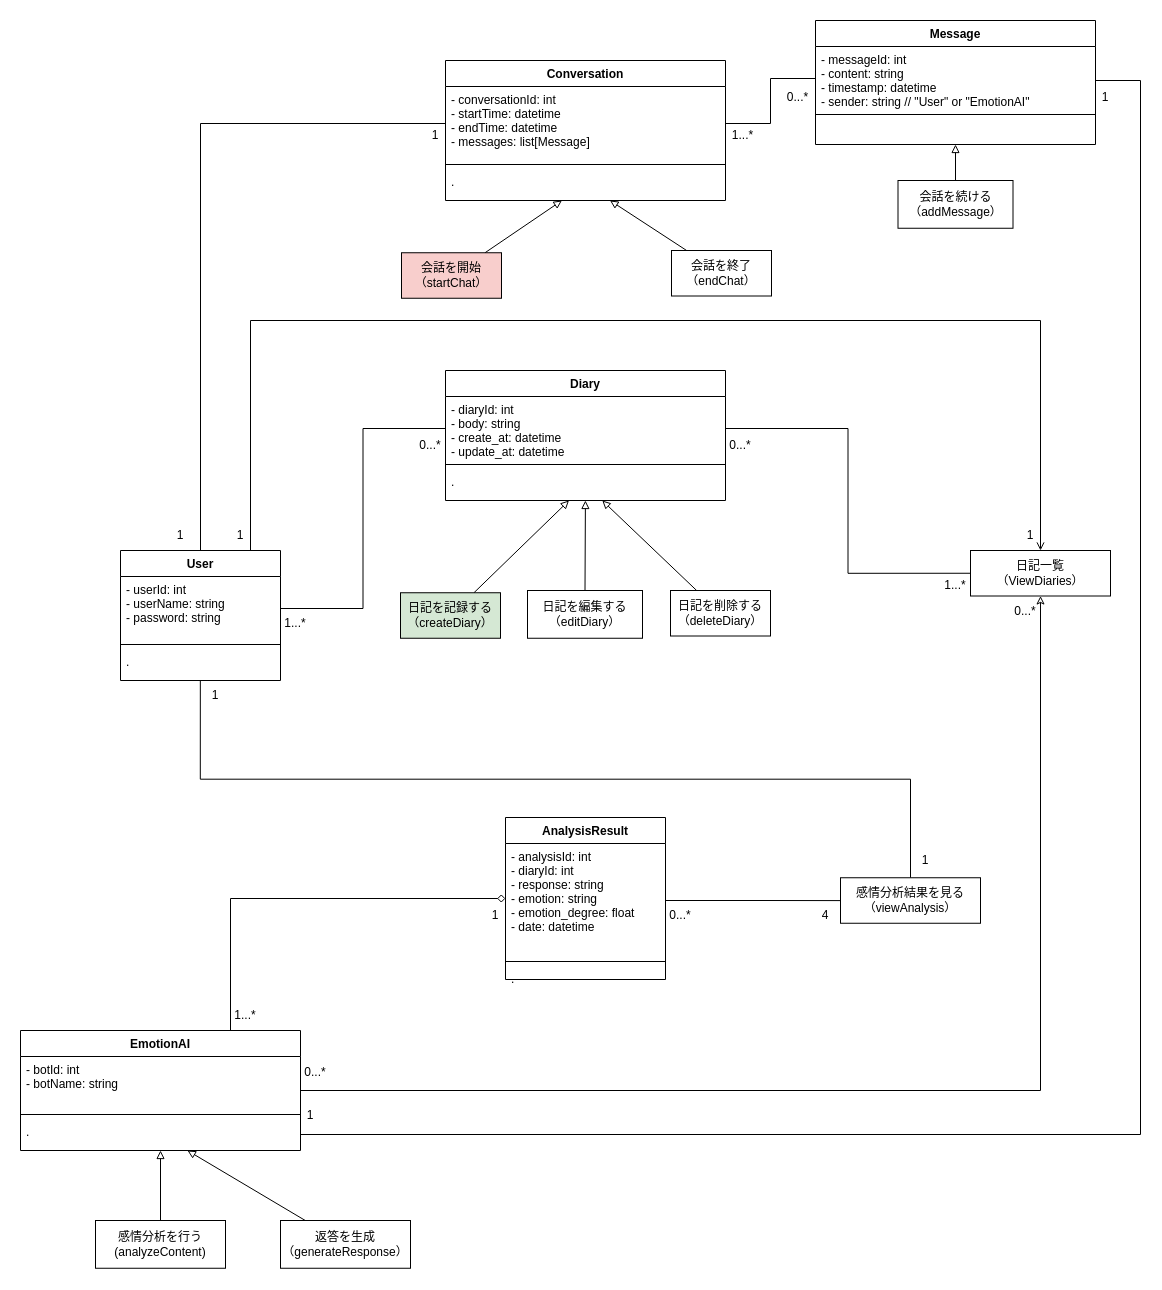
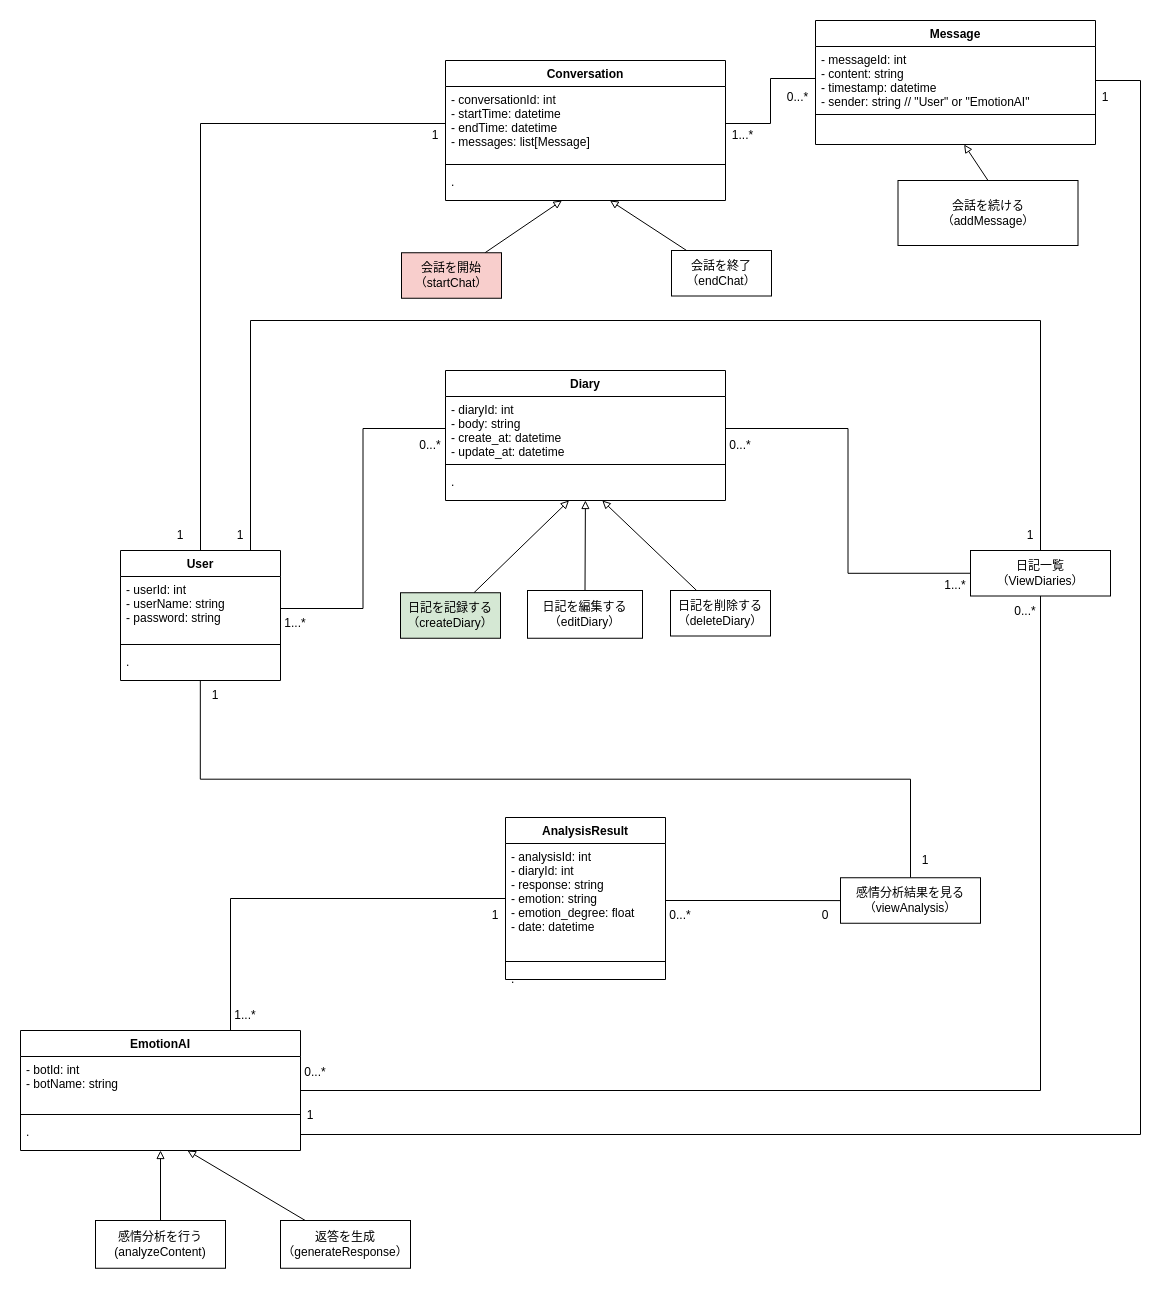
node "会話を続ける （addMessage）": size 115x48 -> 180x65
edge "User" -> "日記一覧 （ViewDiaries）": arrowhead open -> none
edge "EmotionAI" -> "日記一覧 （ViewDiaries）": arrowhead classic -> none
edge "EmotionAI" -> "AnalysisResult": arrowhead diamond -> none
node "4": label "4" -> "0"
